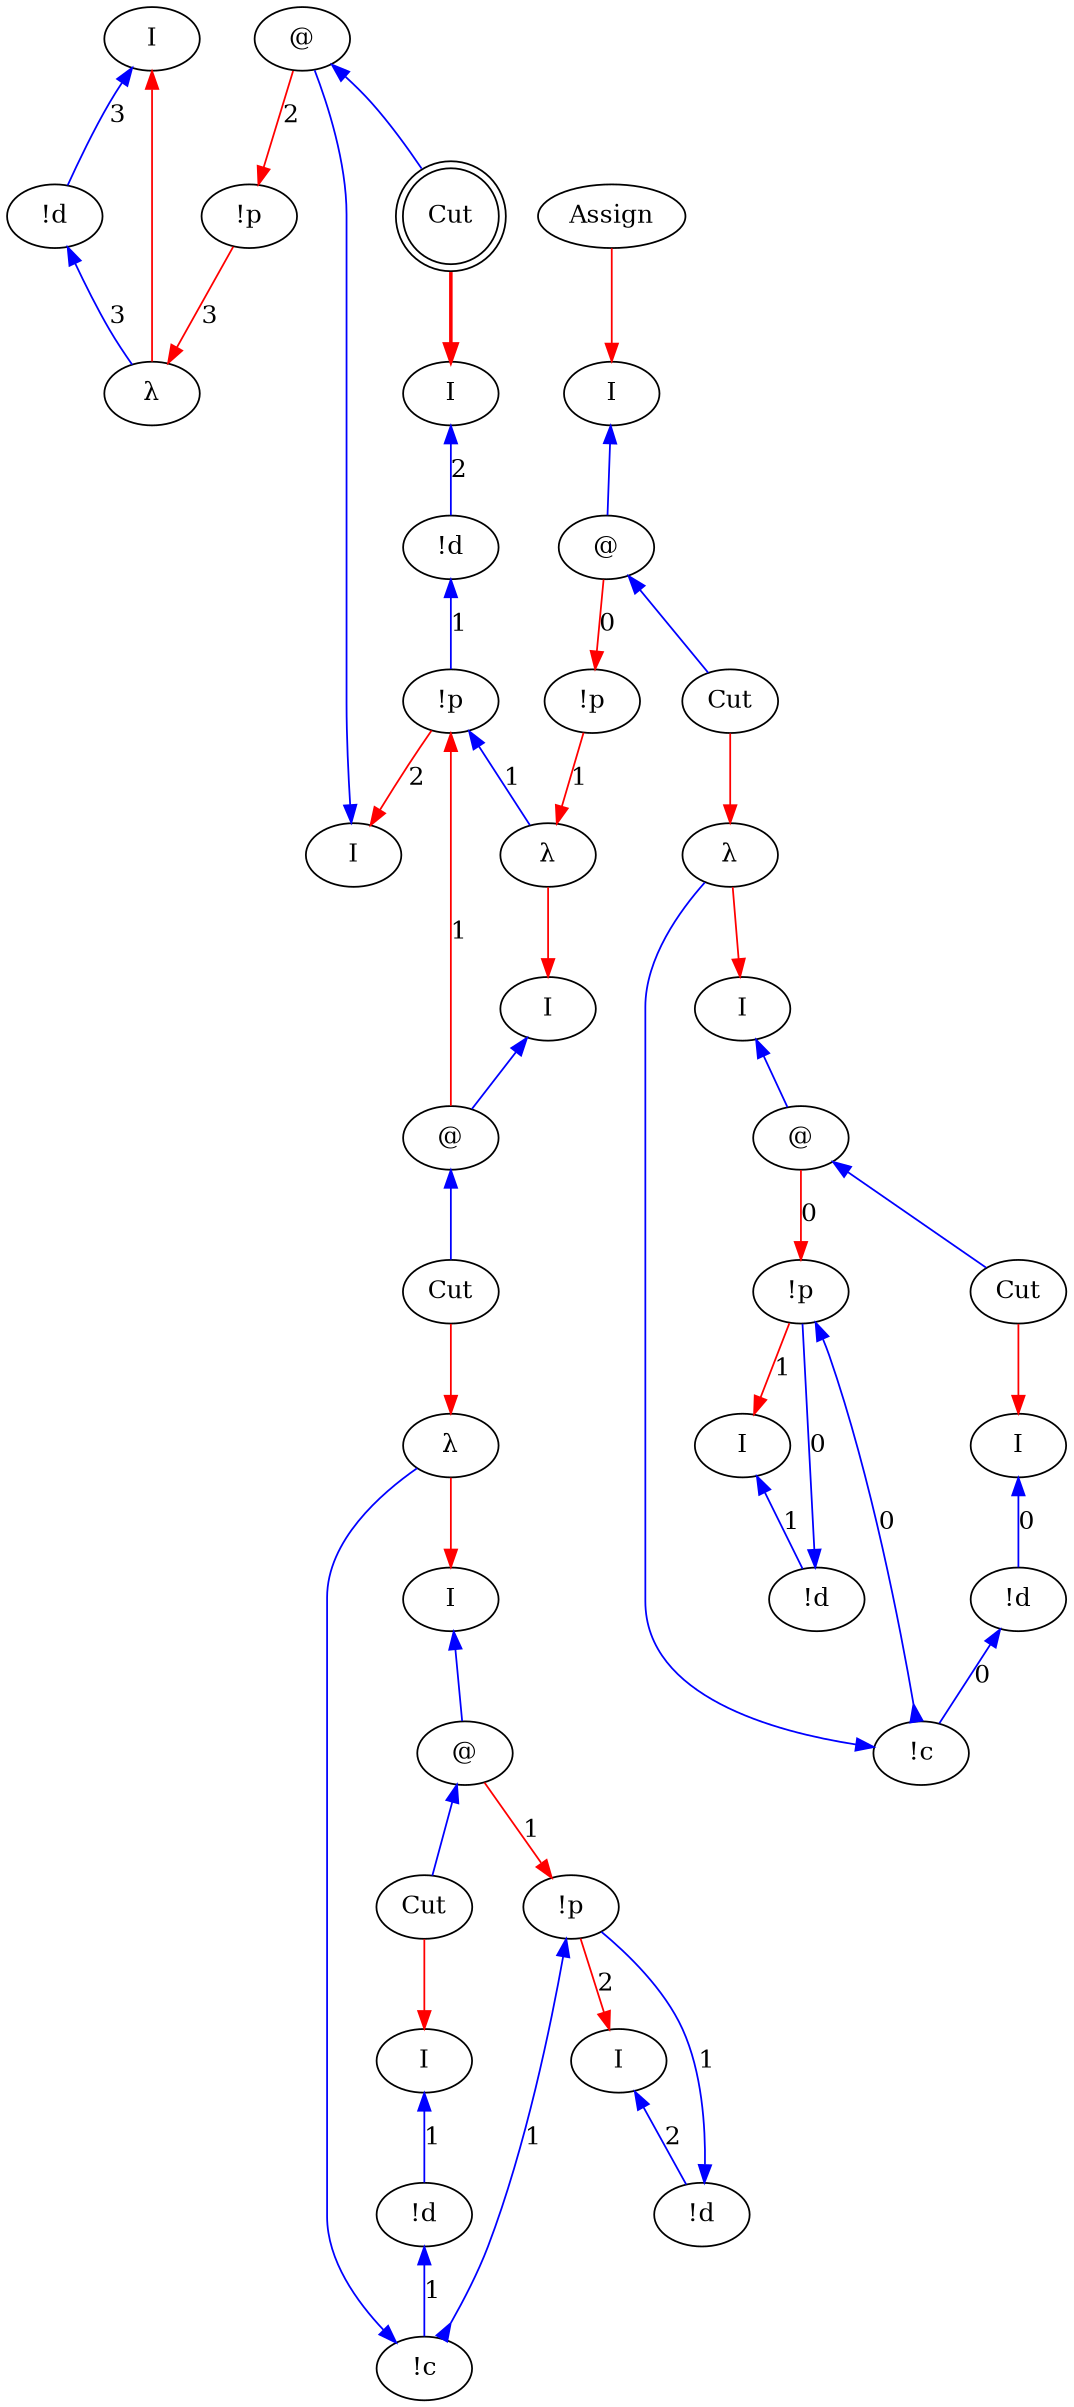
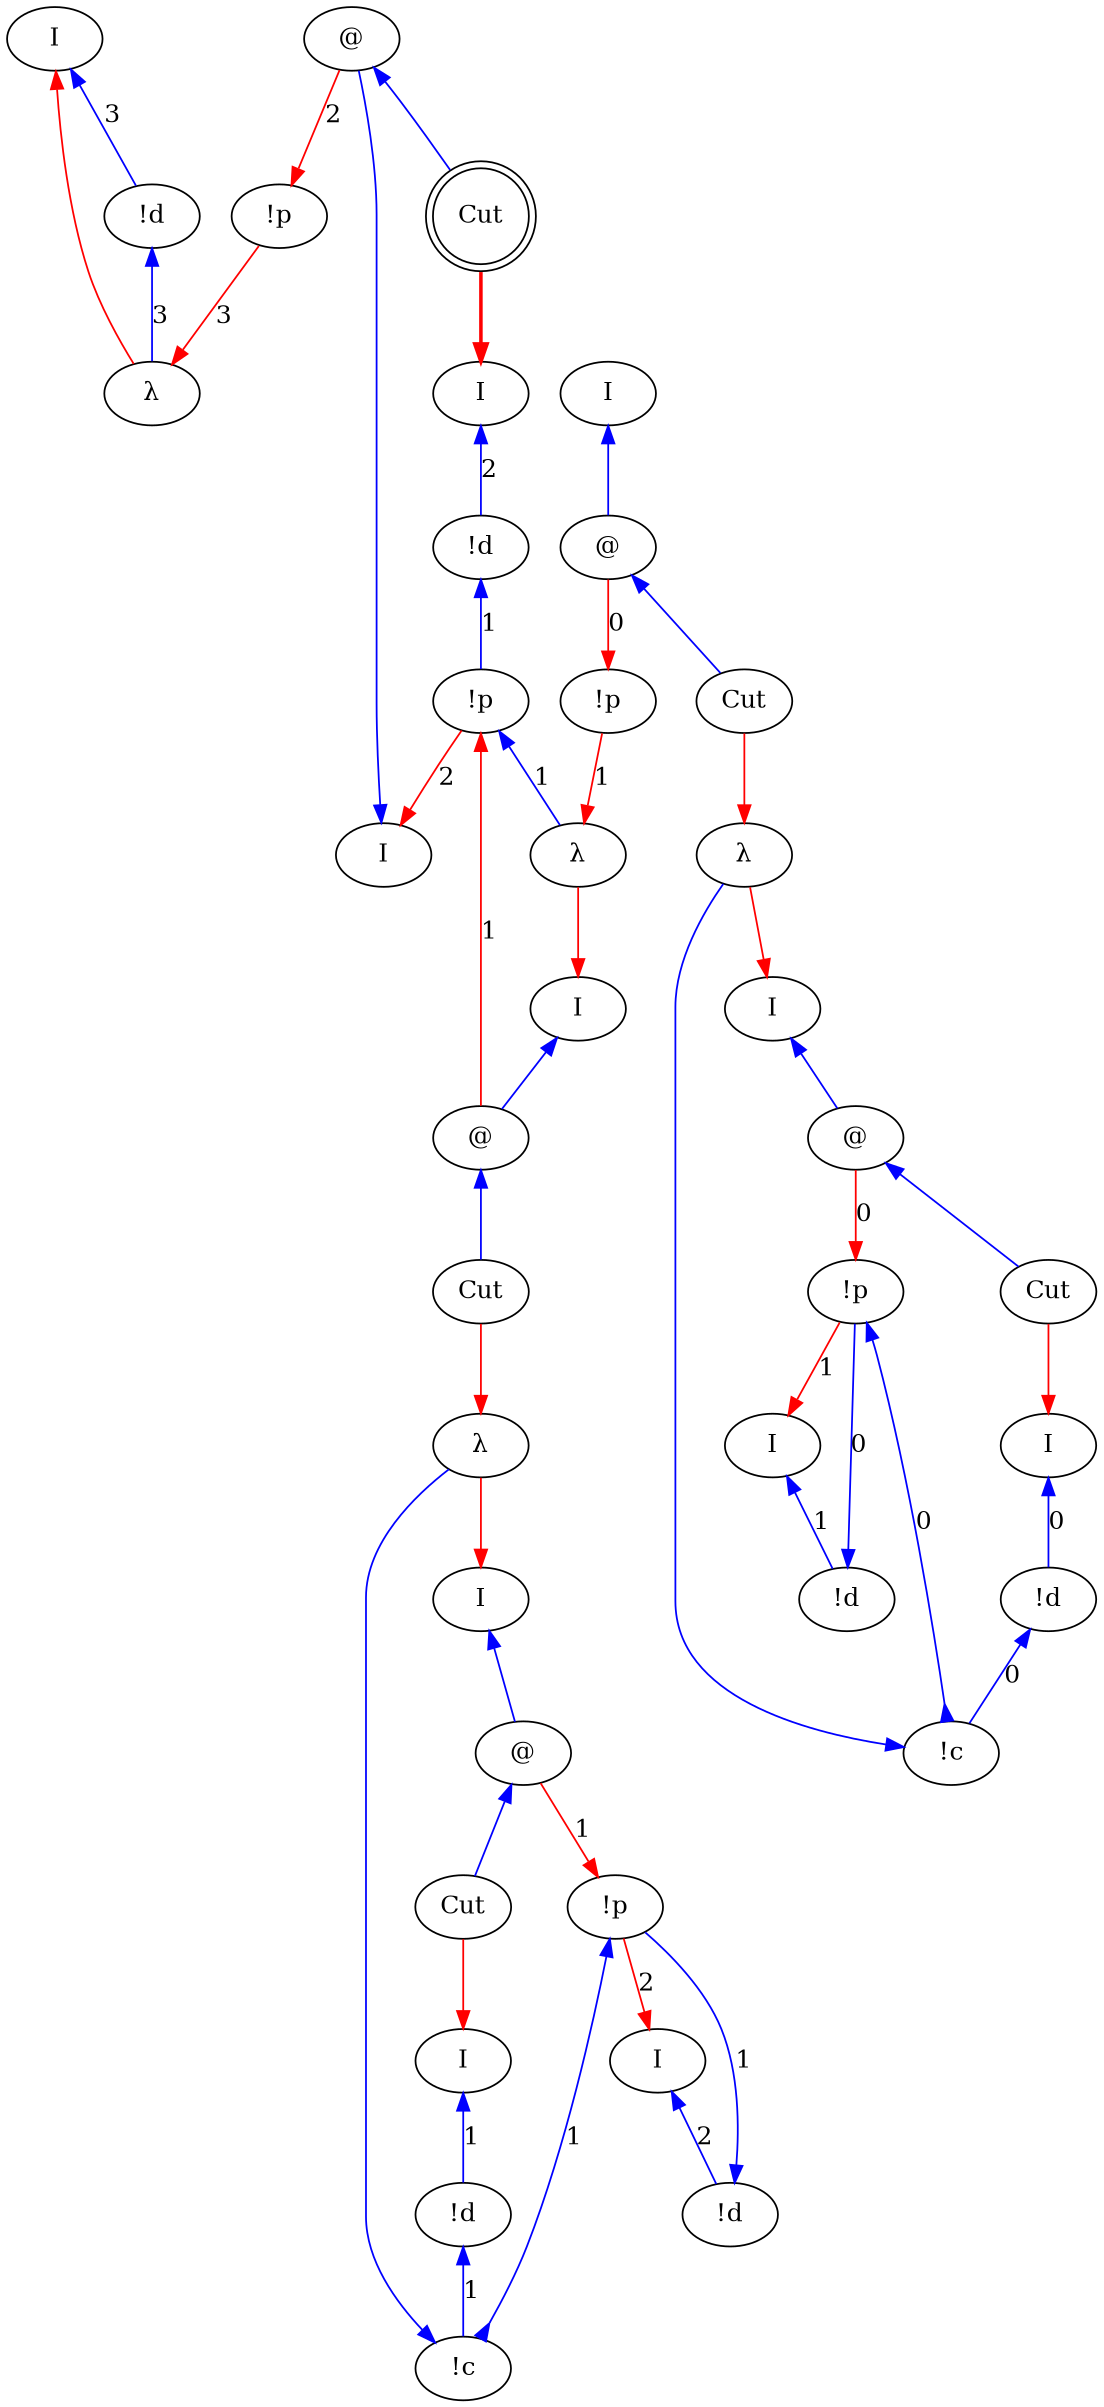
node "Assign": removed
